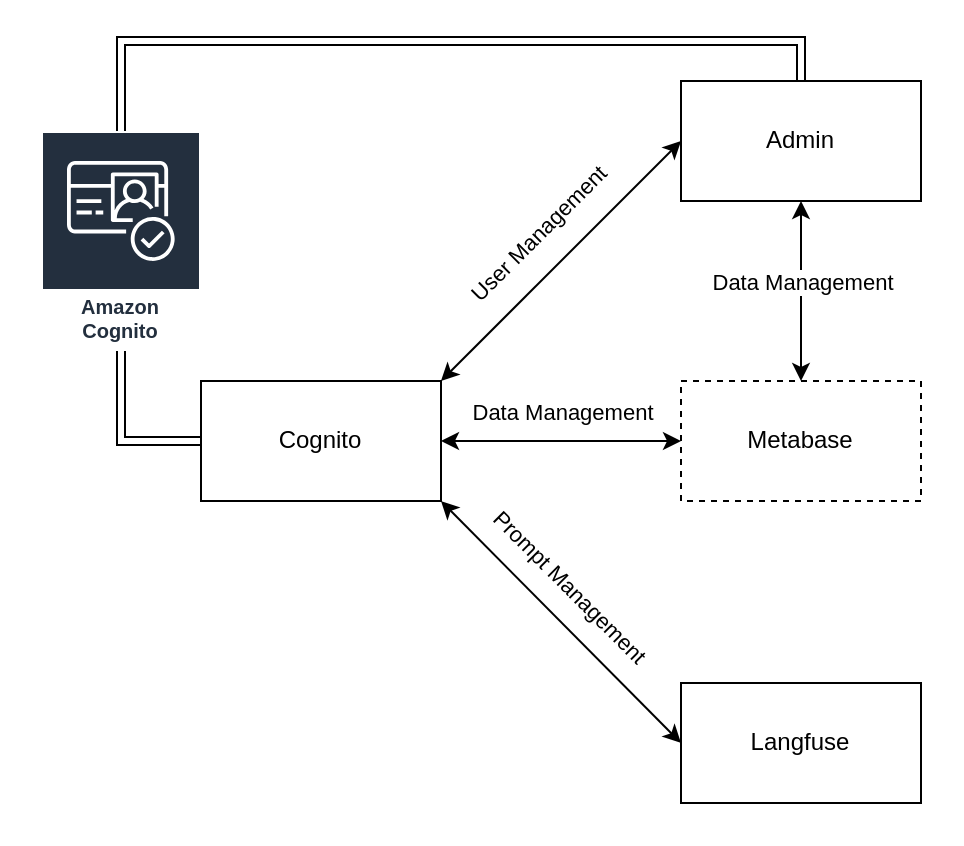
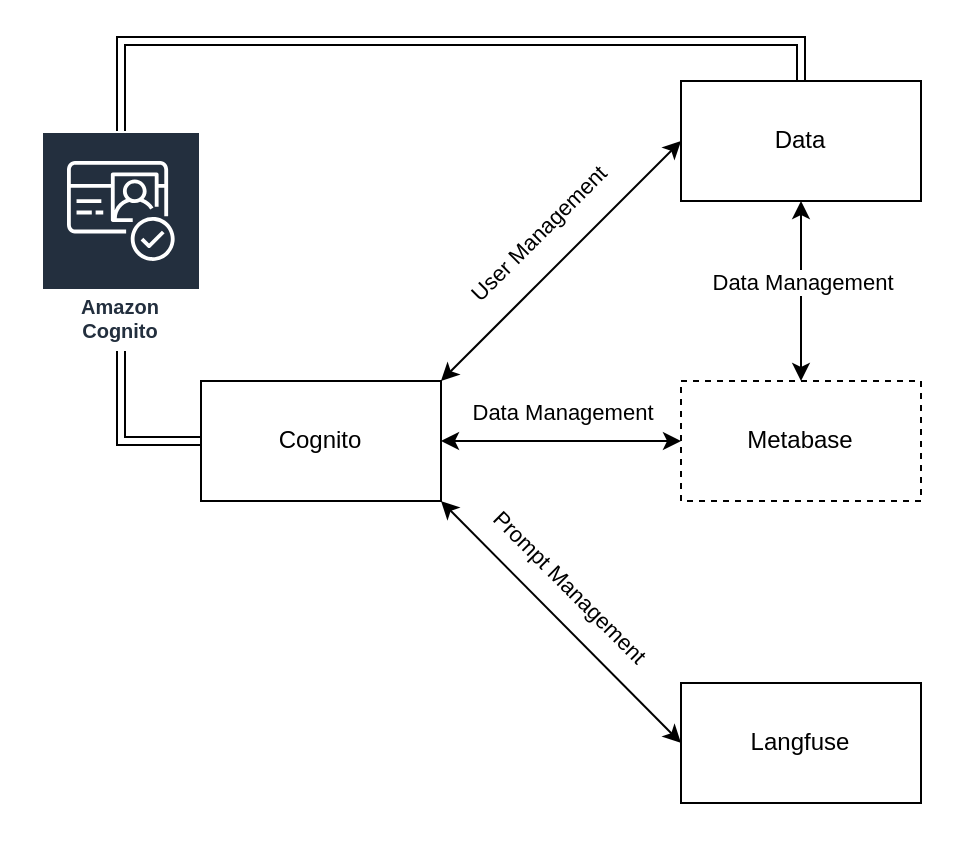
node "Admin": label "Admin" -> "Data"
